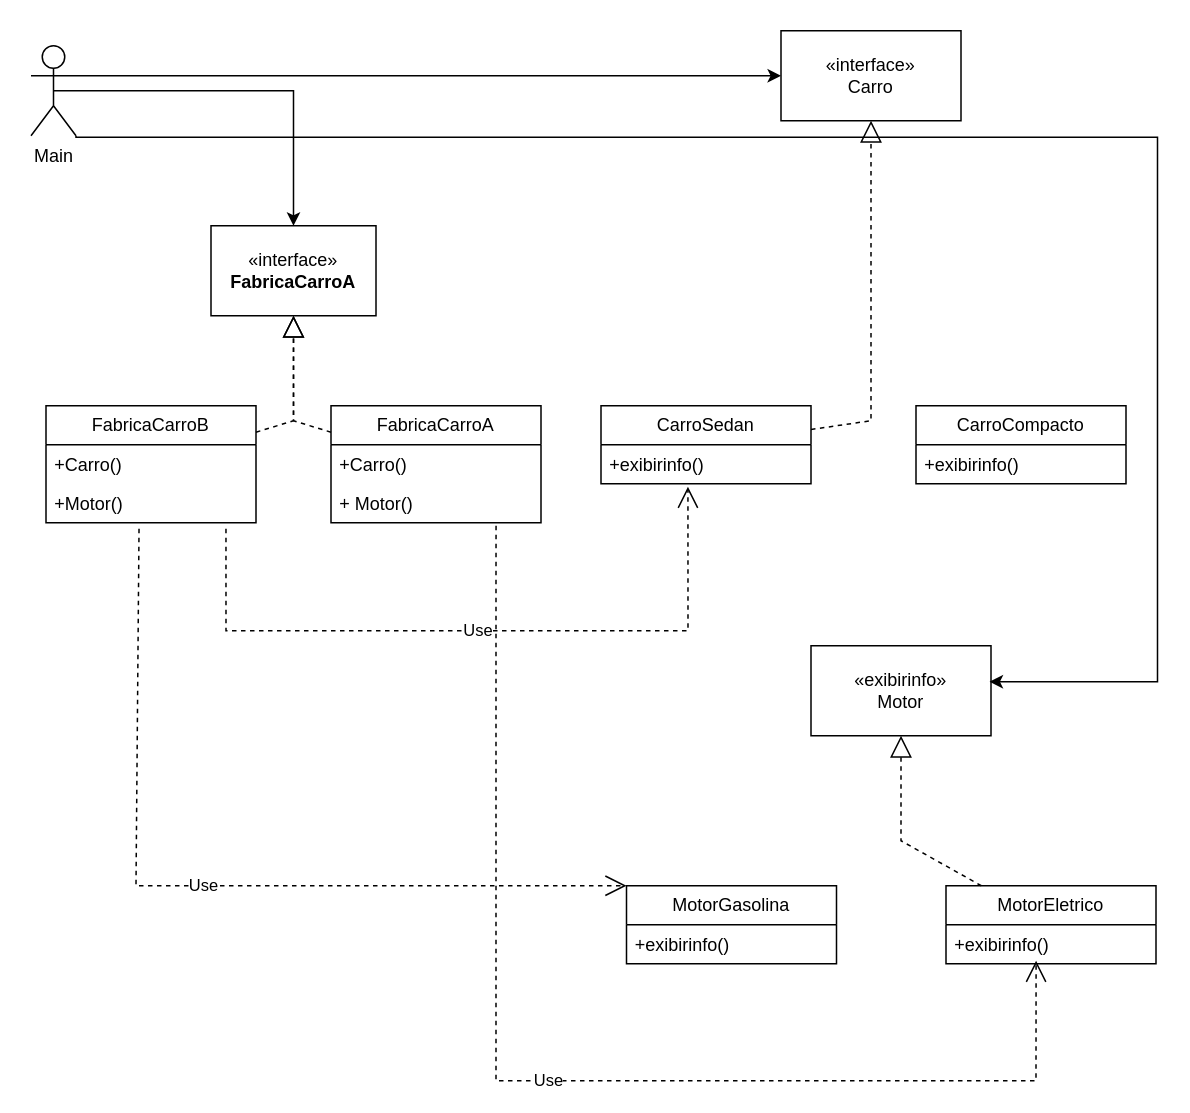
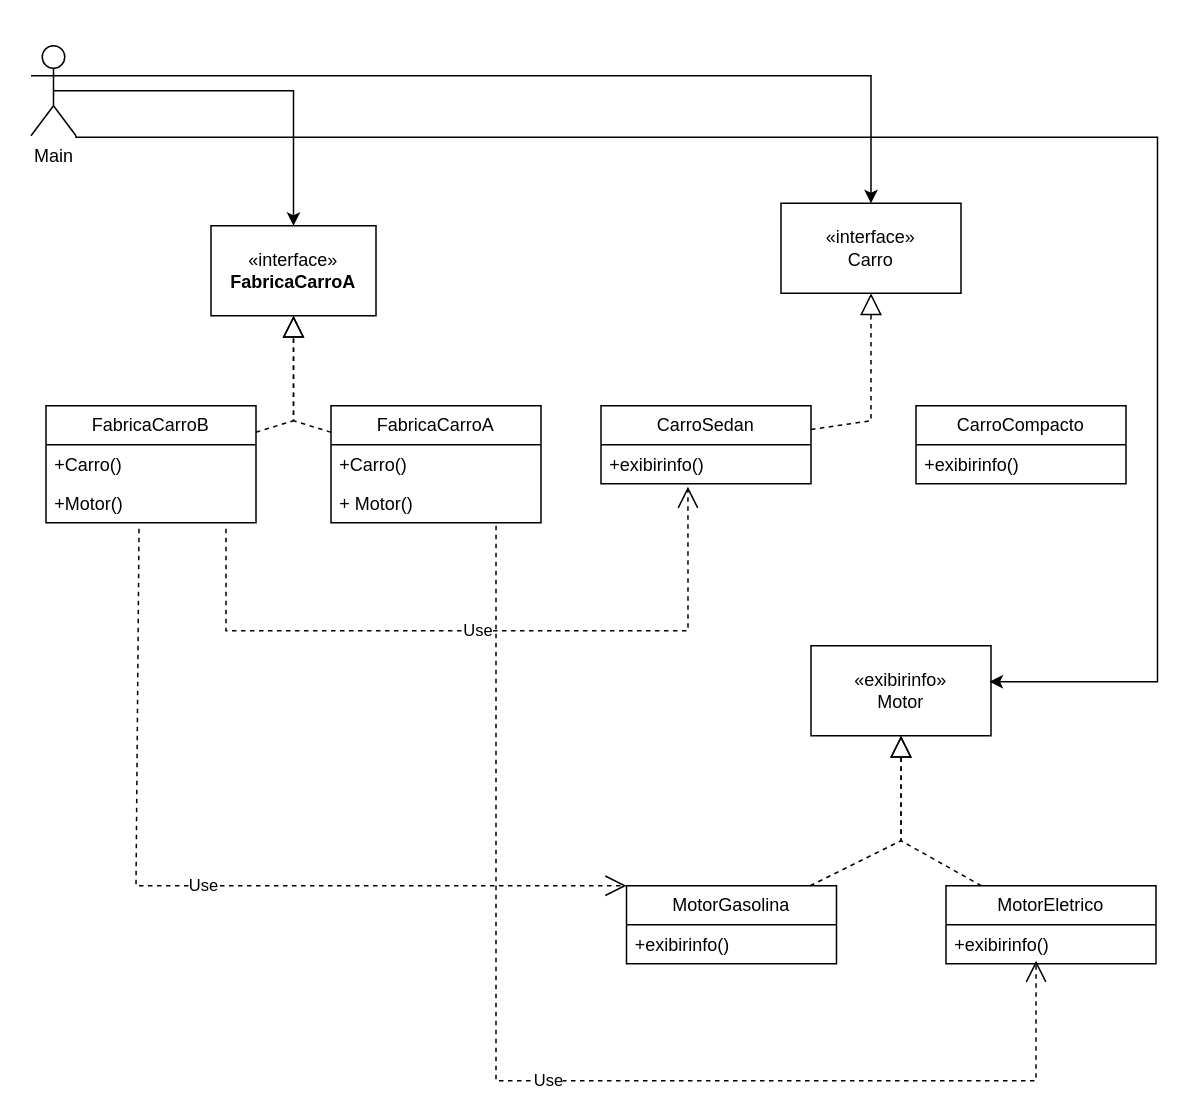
node "«interface» Carro": moved (871, 76) -> (871, 248)
edge "MotorGasolina" -> "«exibirinfo» Motor": added
